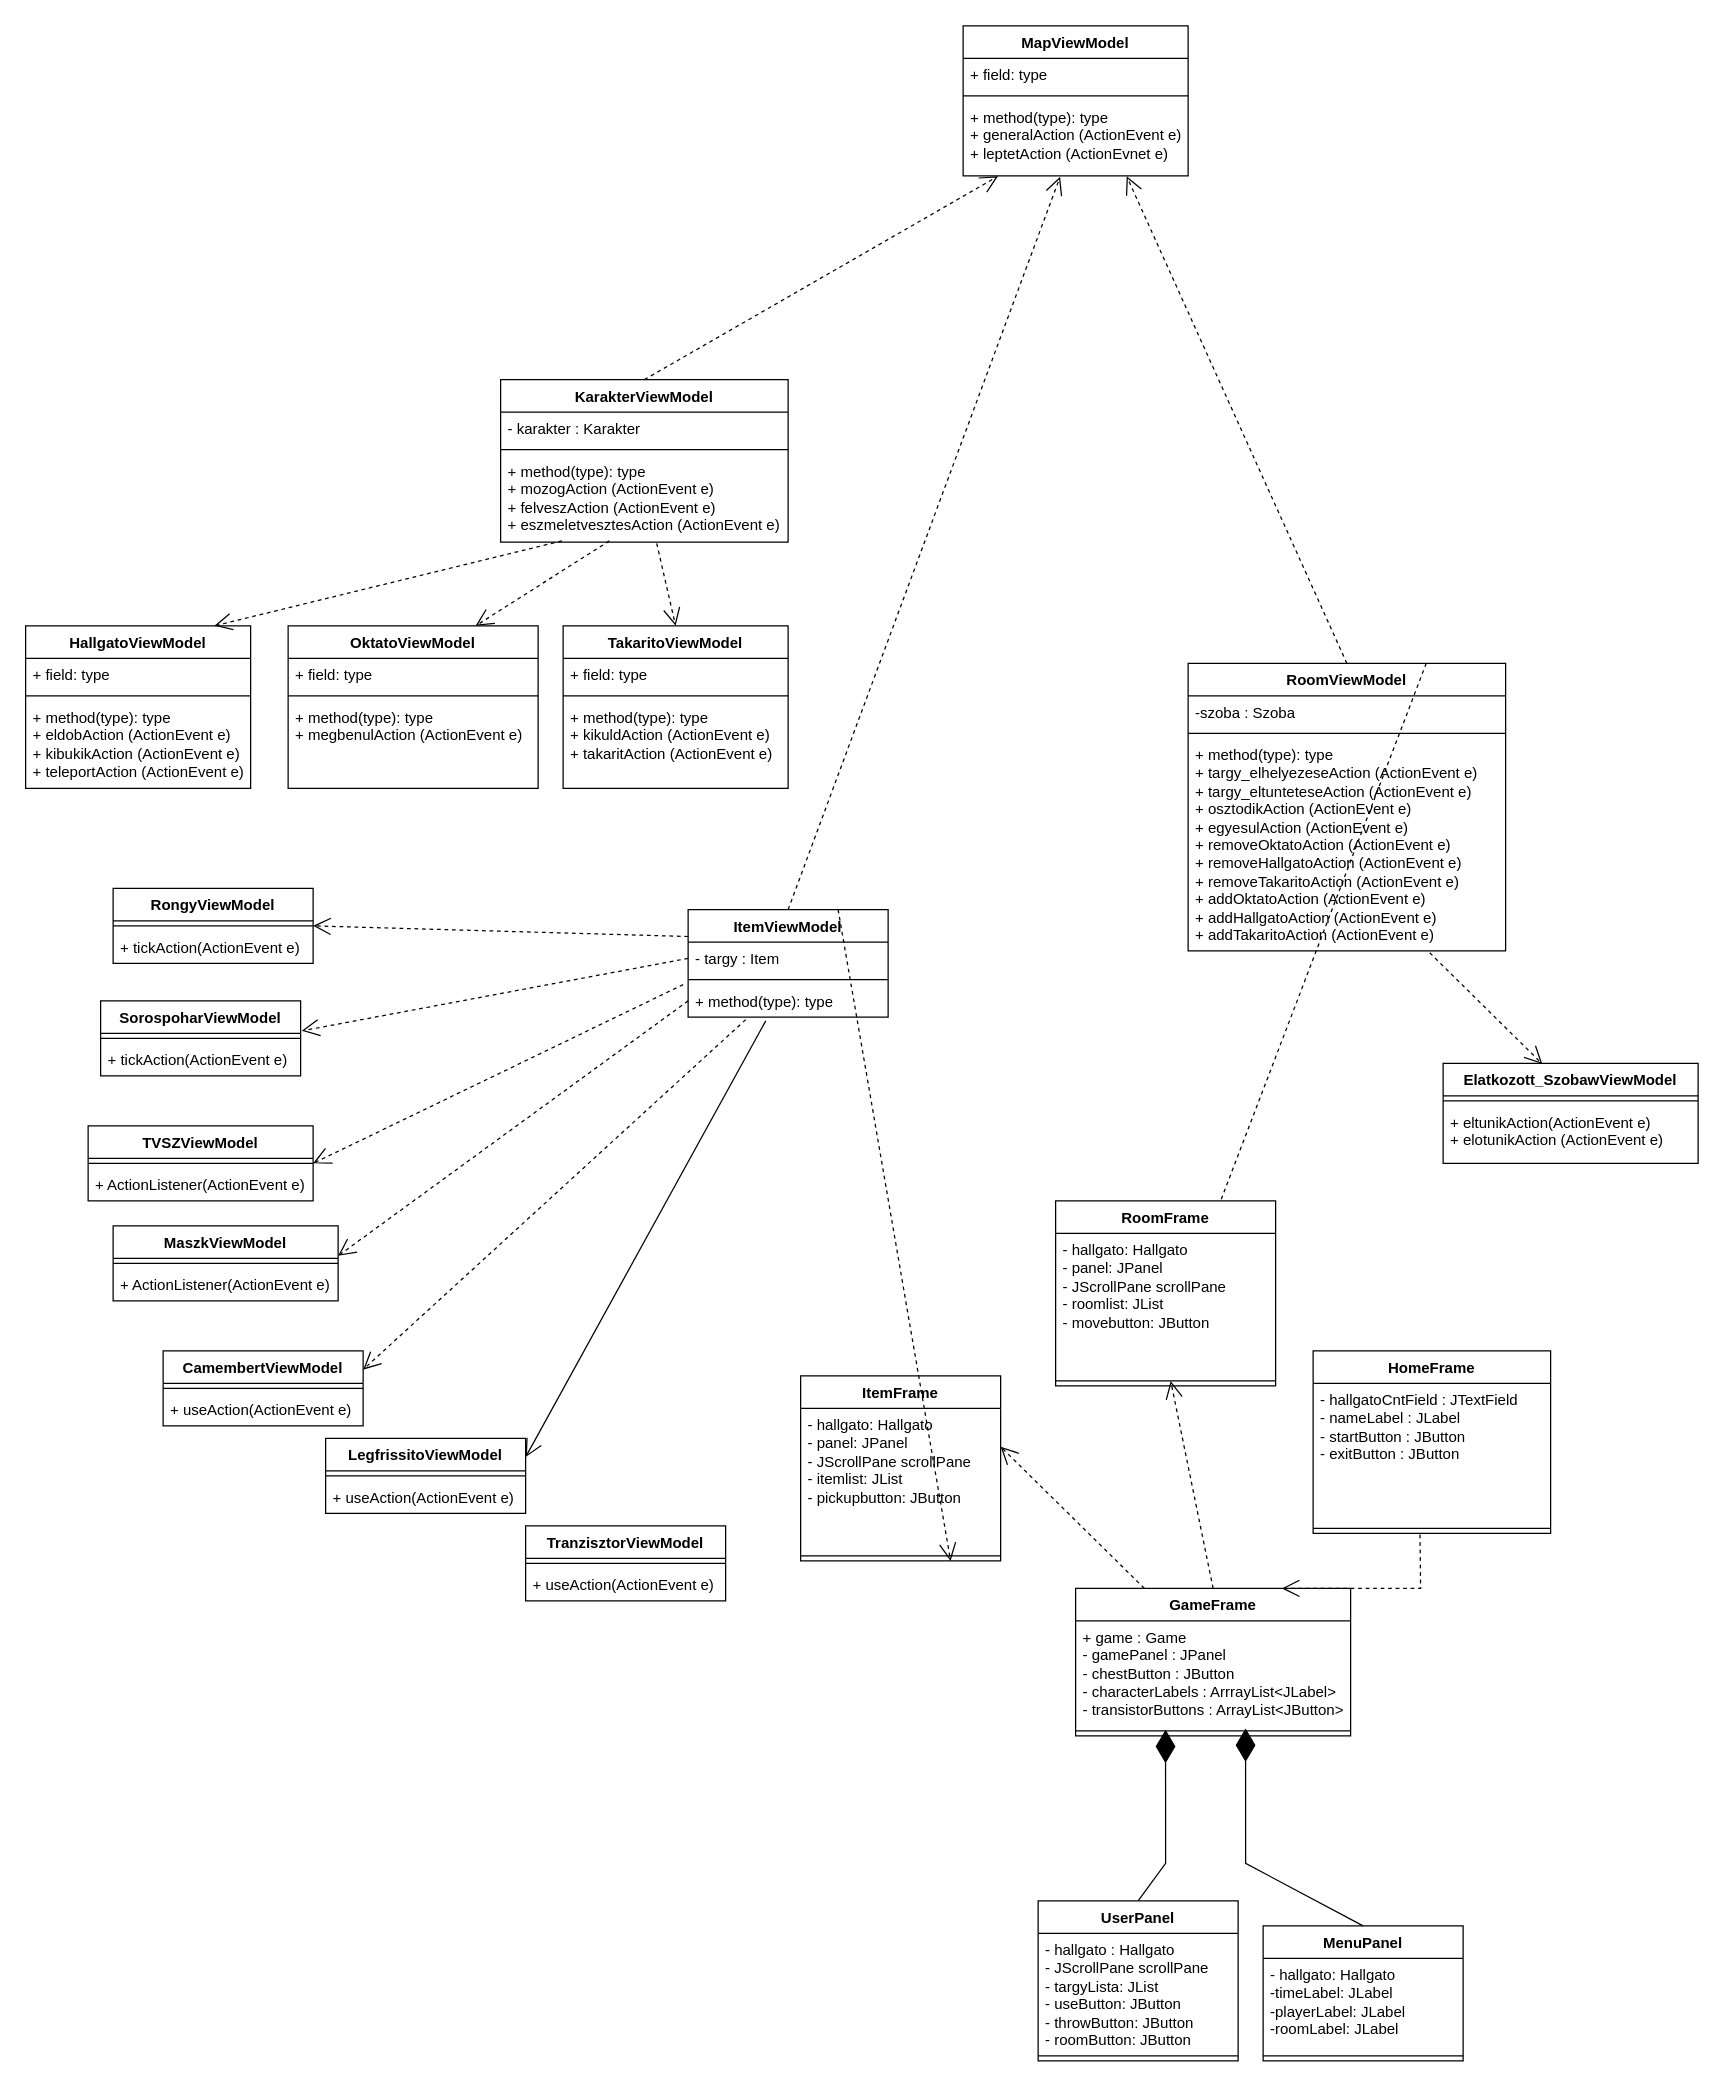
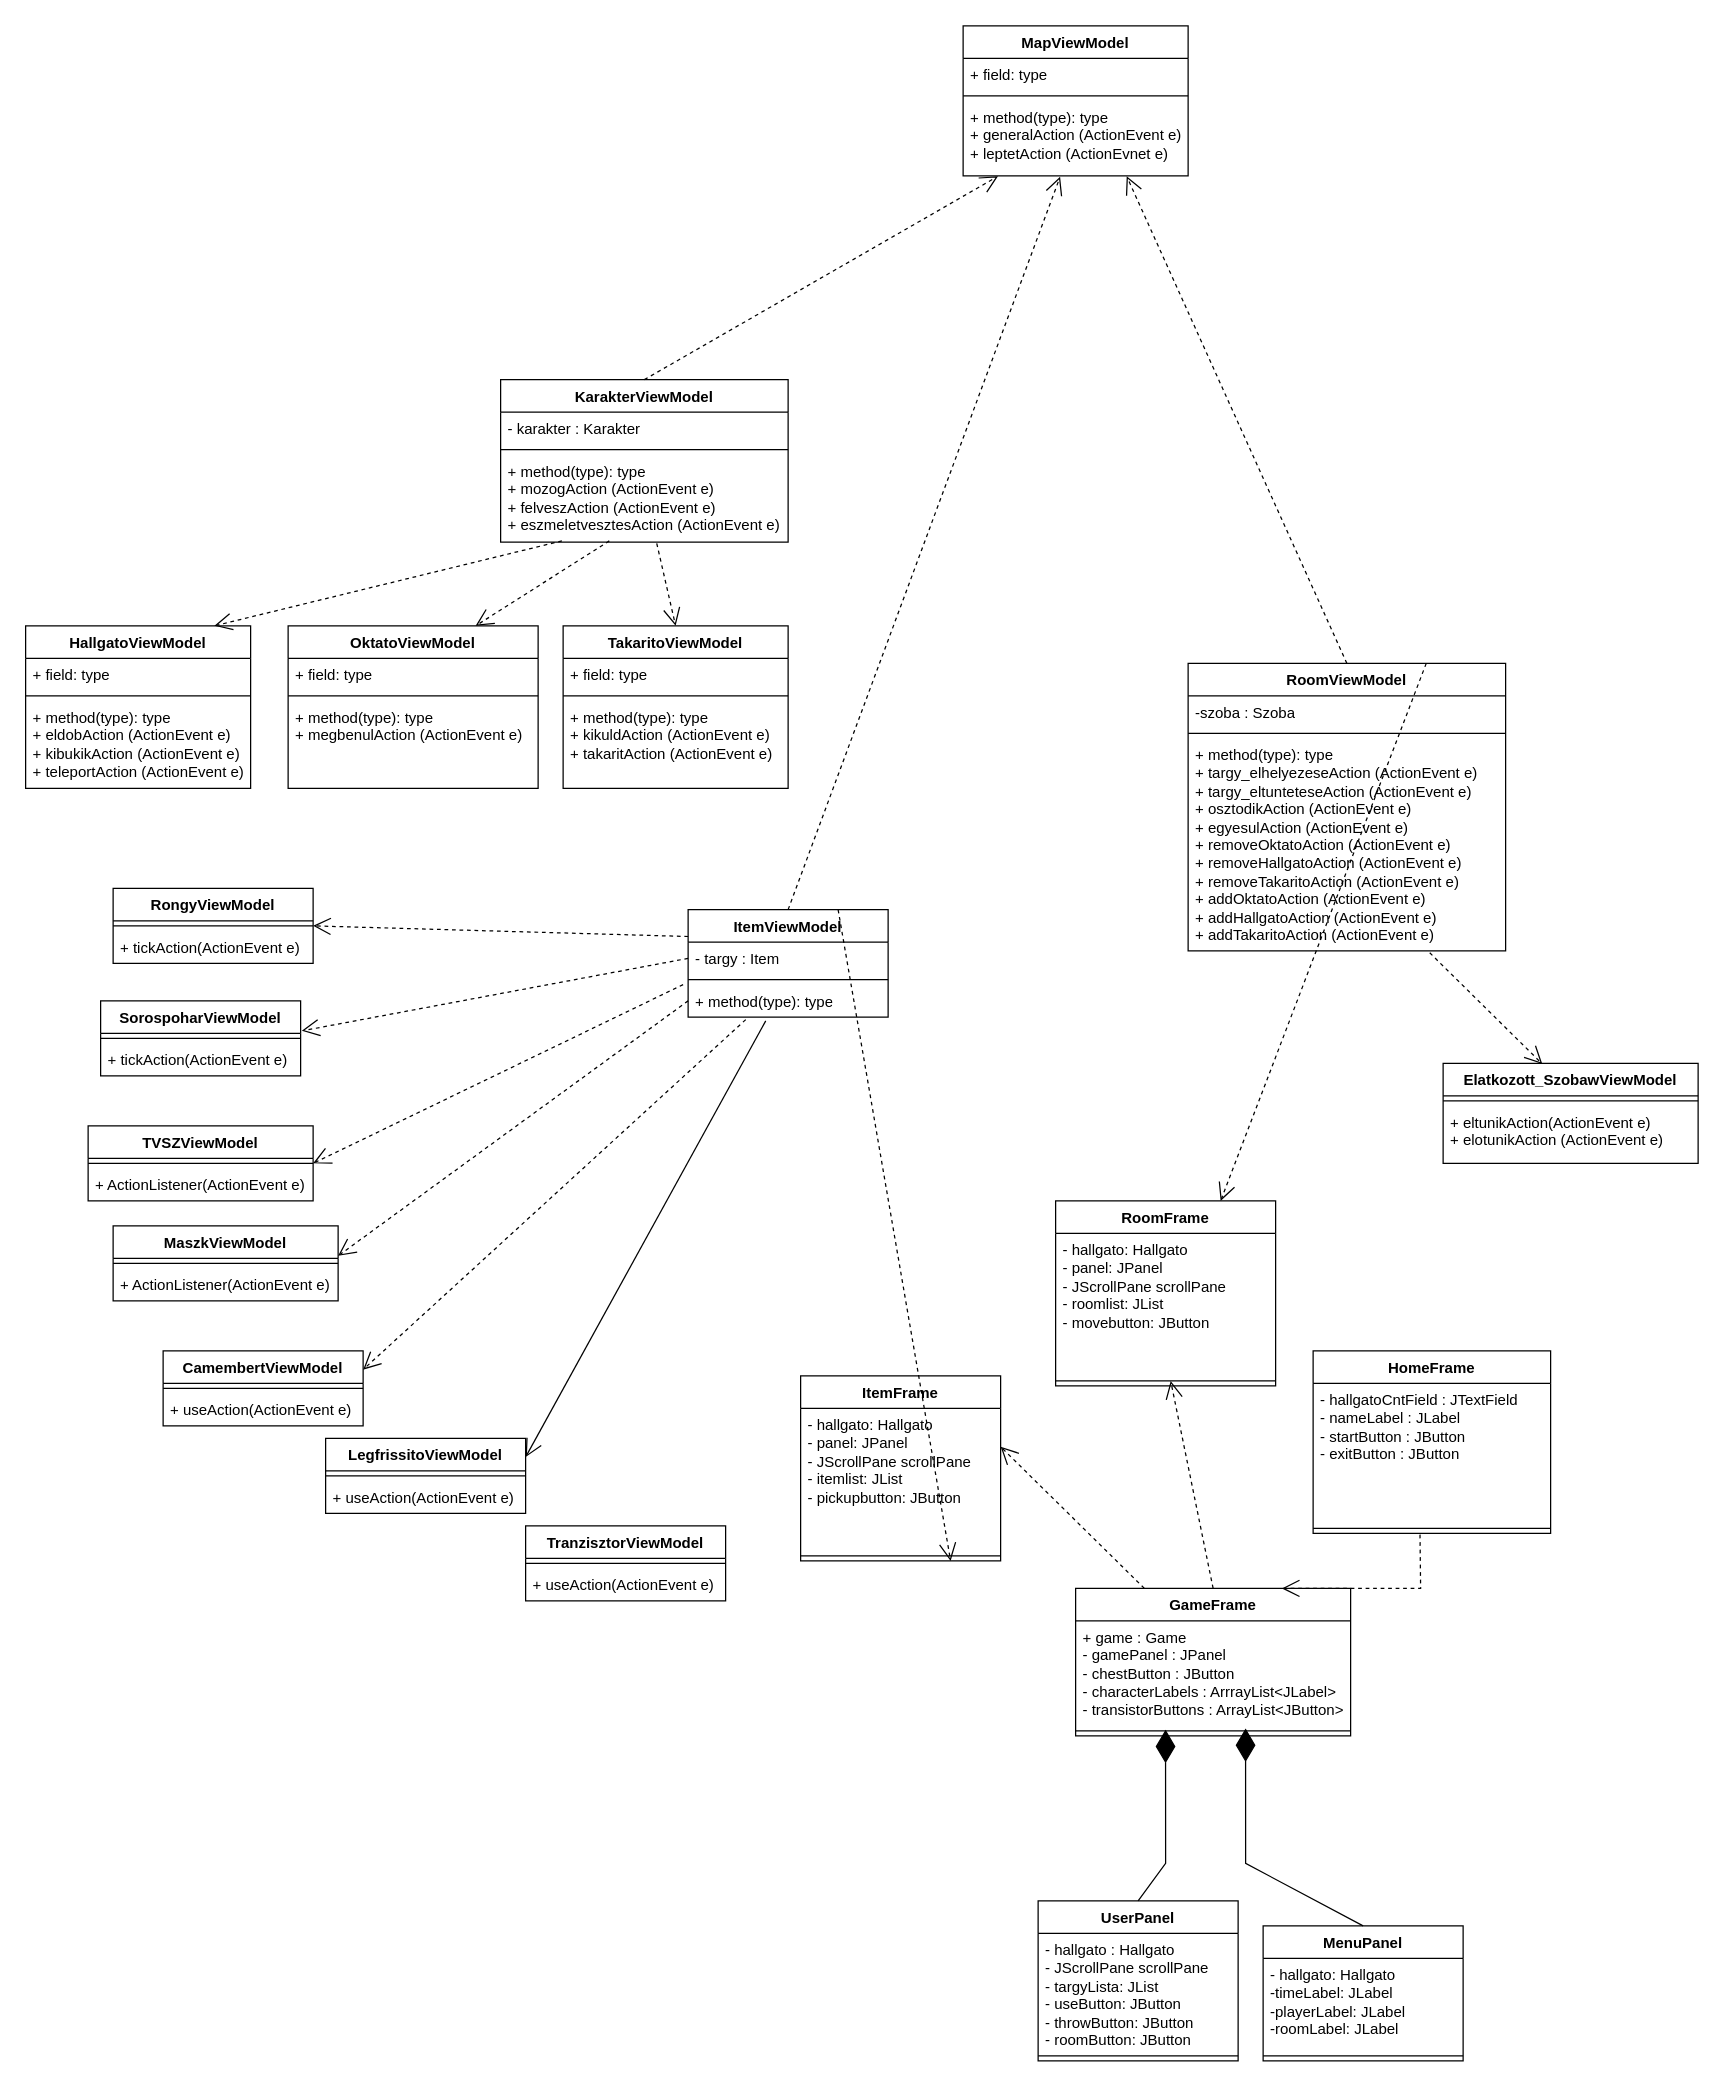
edge "RoomViewModel" -- "RoomFrame": arrowhead none -> open
